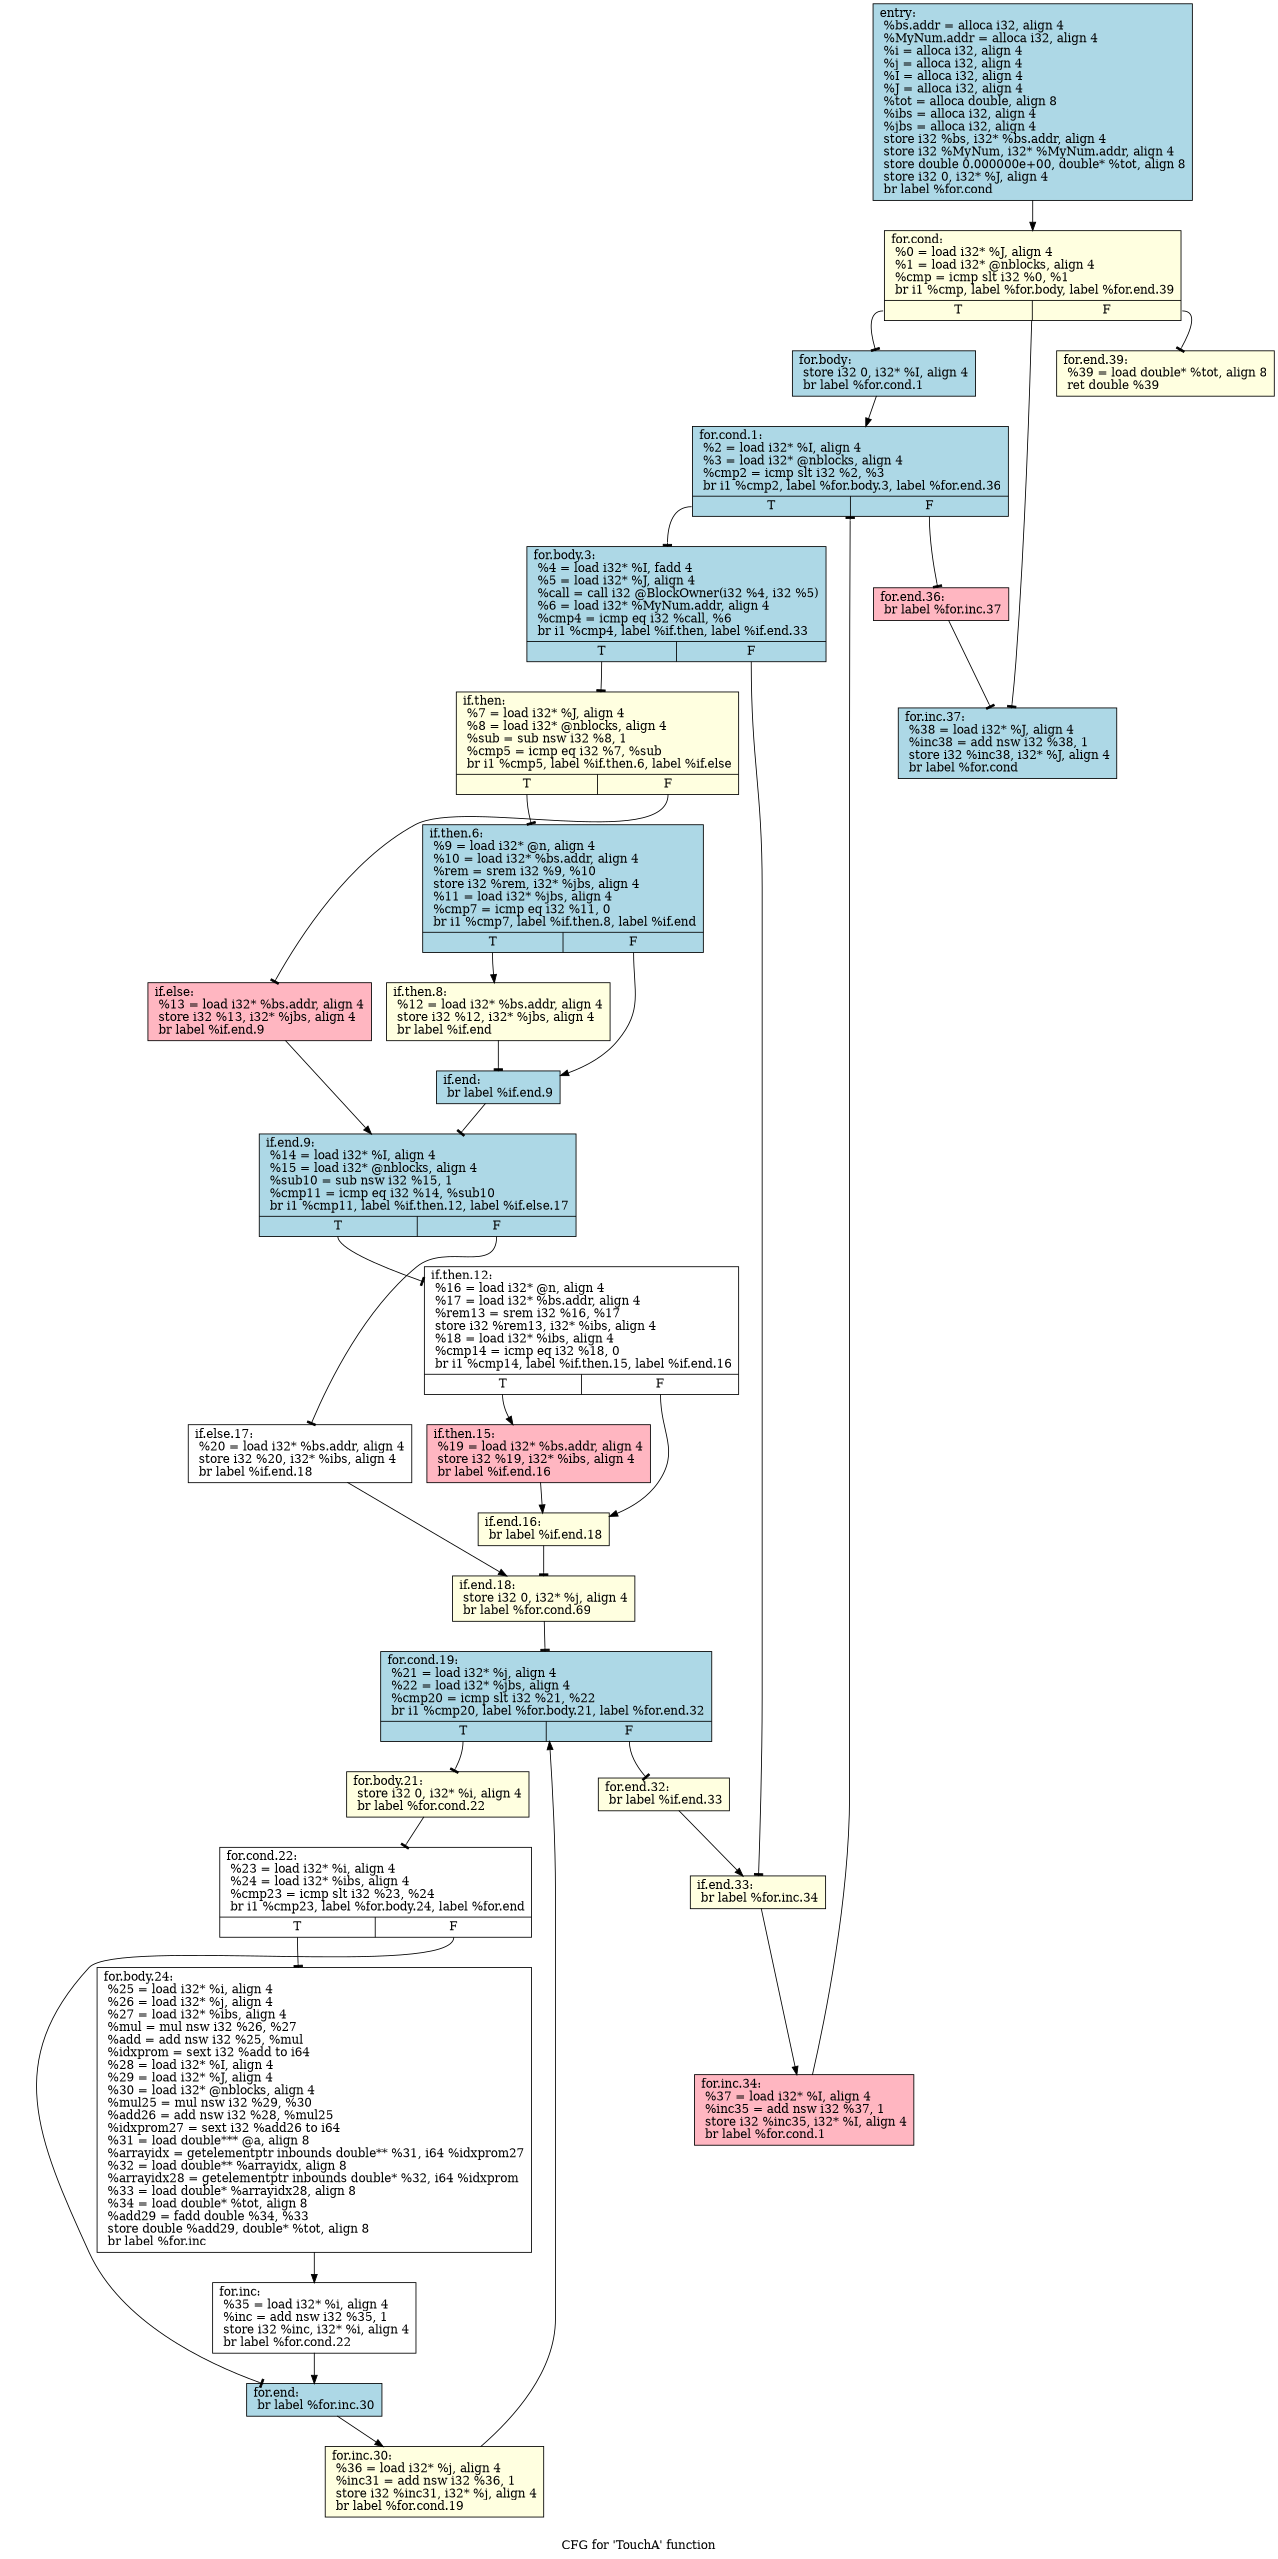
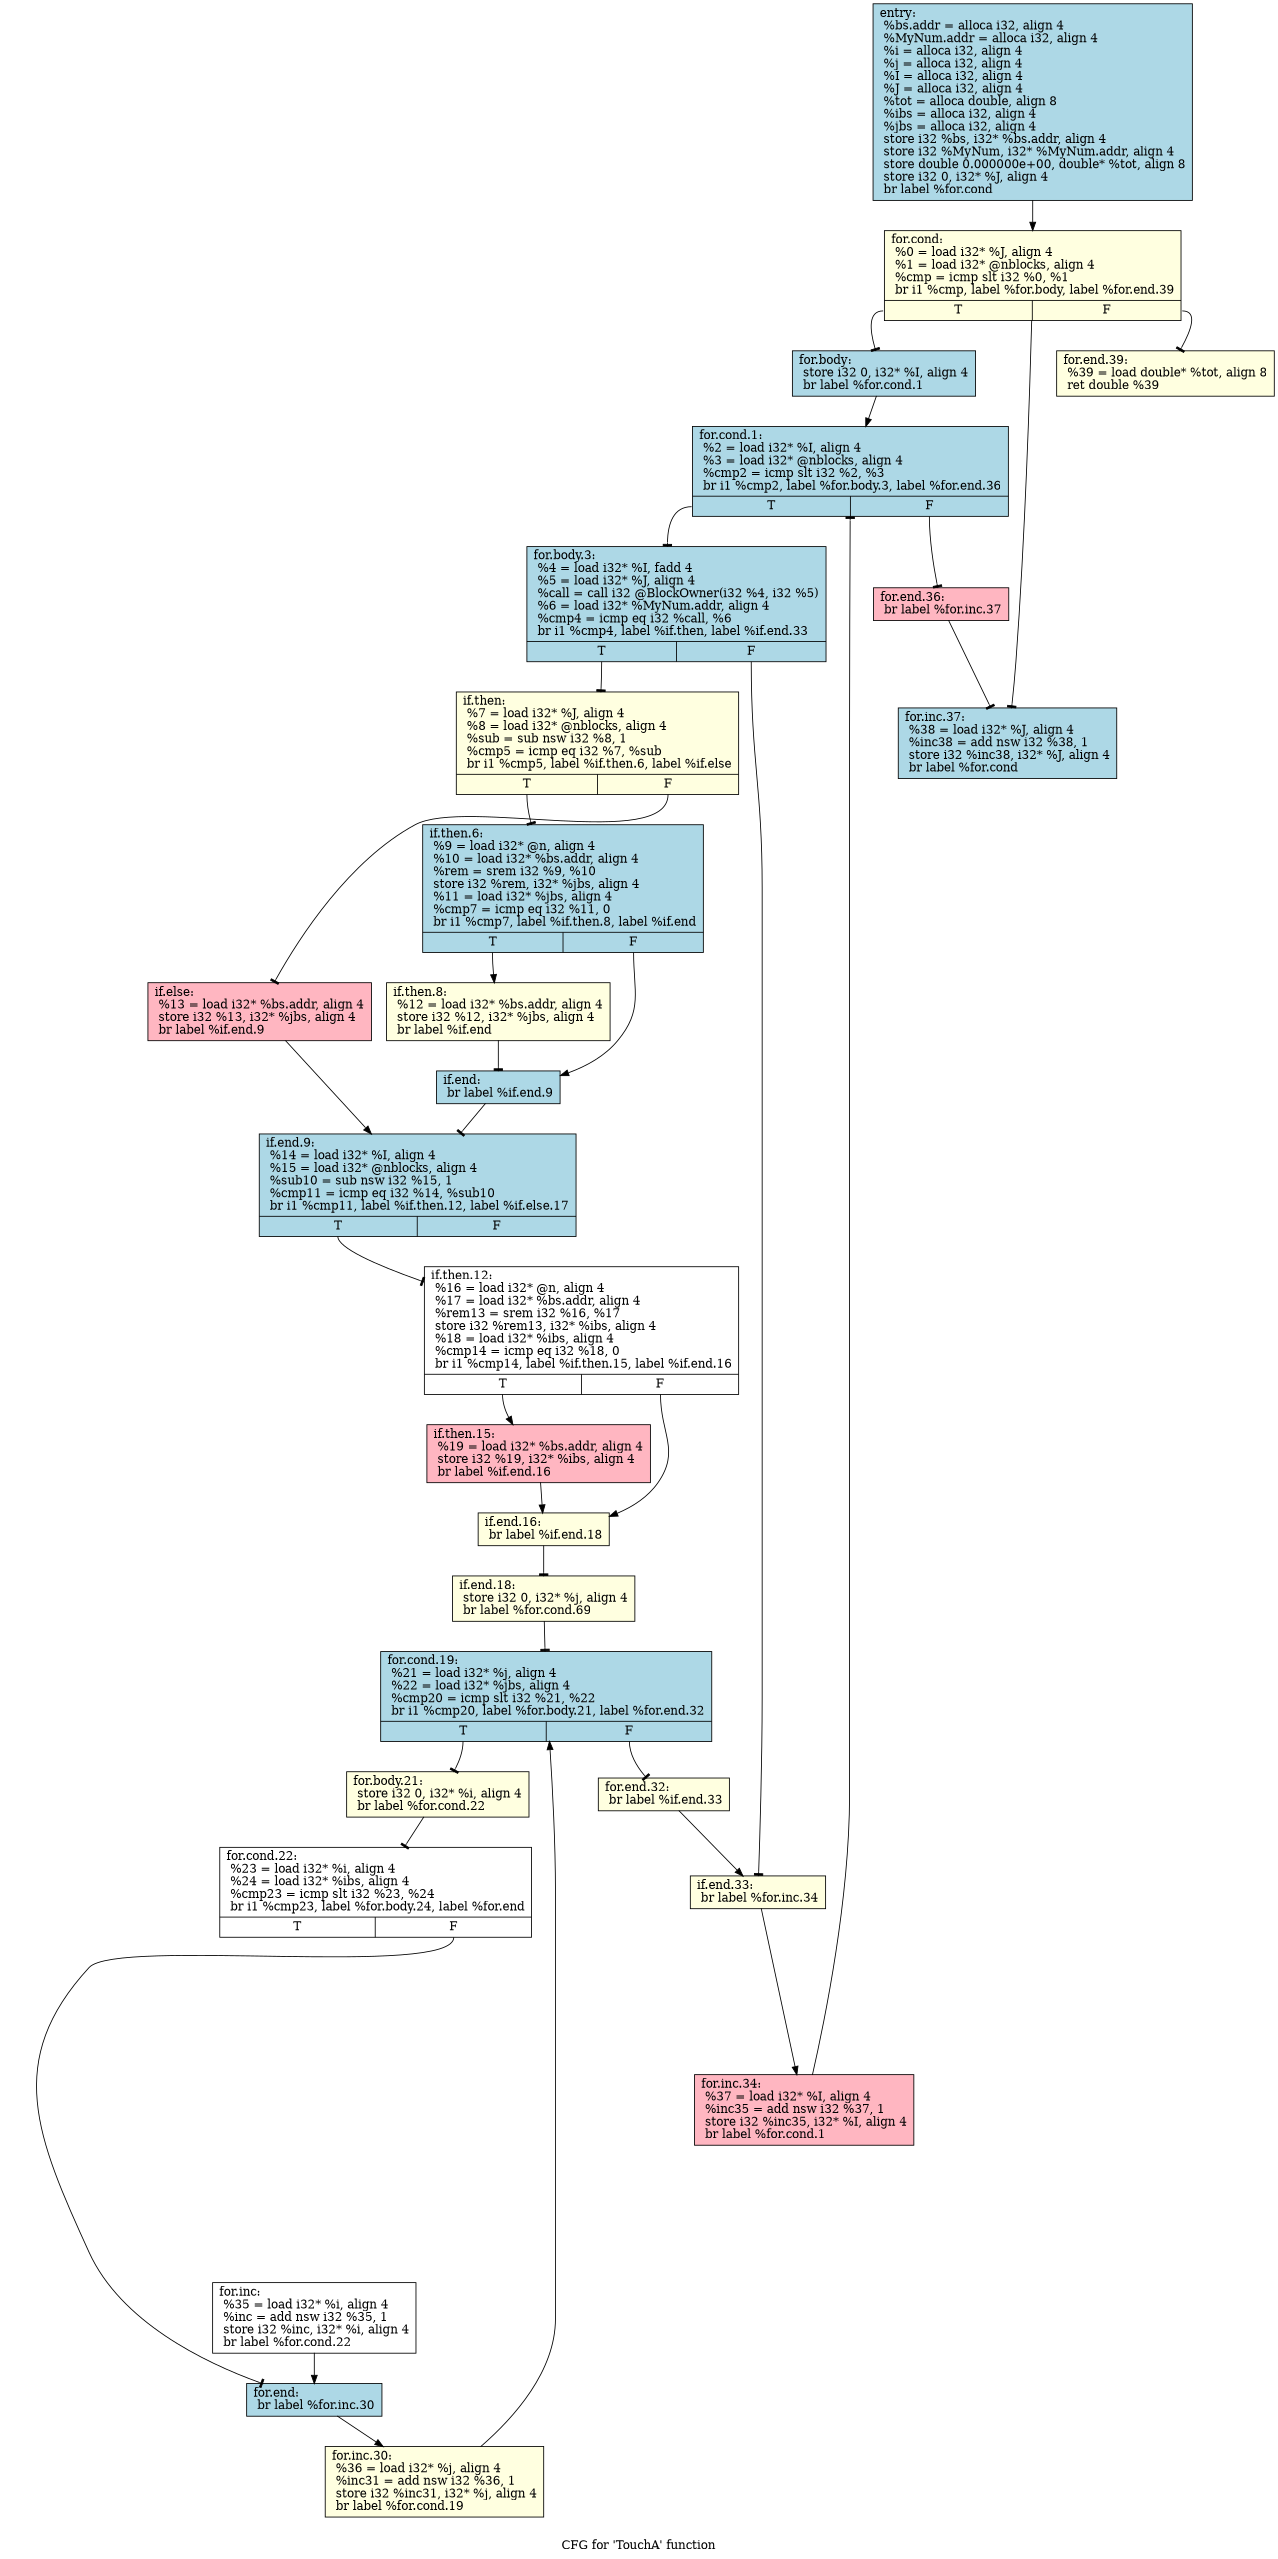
node "if.else.17:": removed
node "for.body.24:": removed
